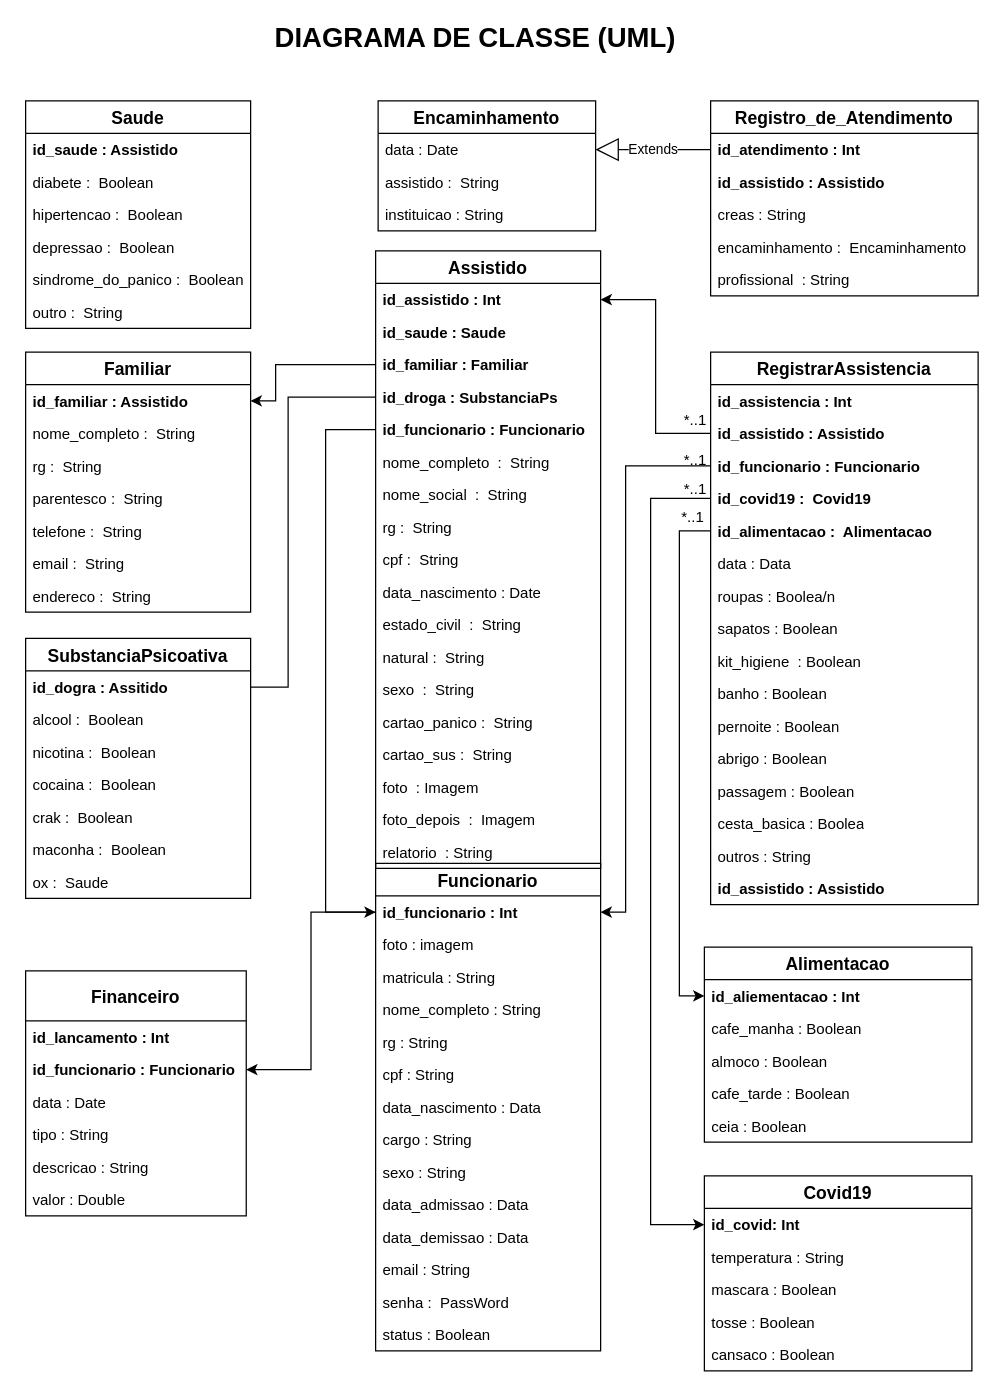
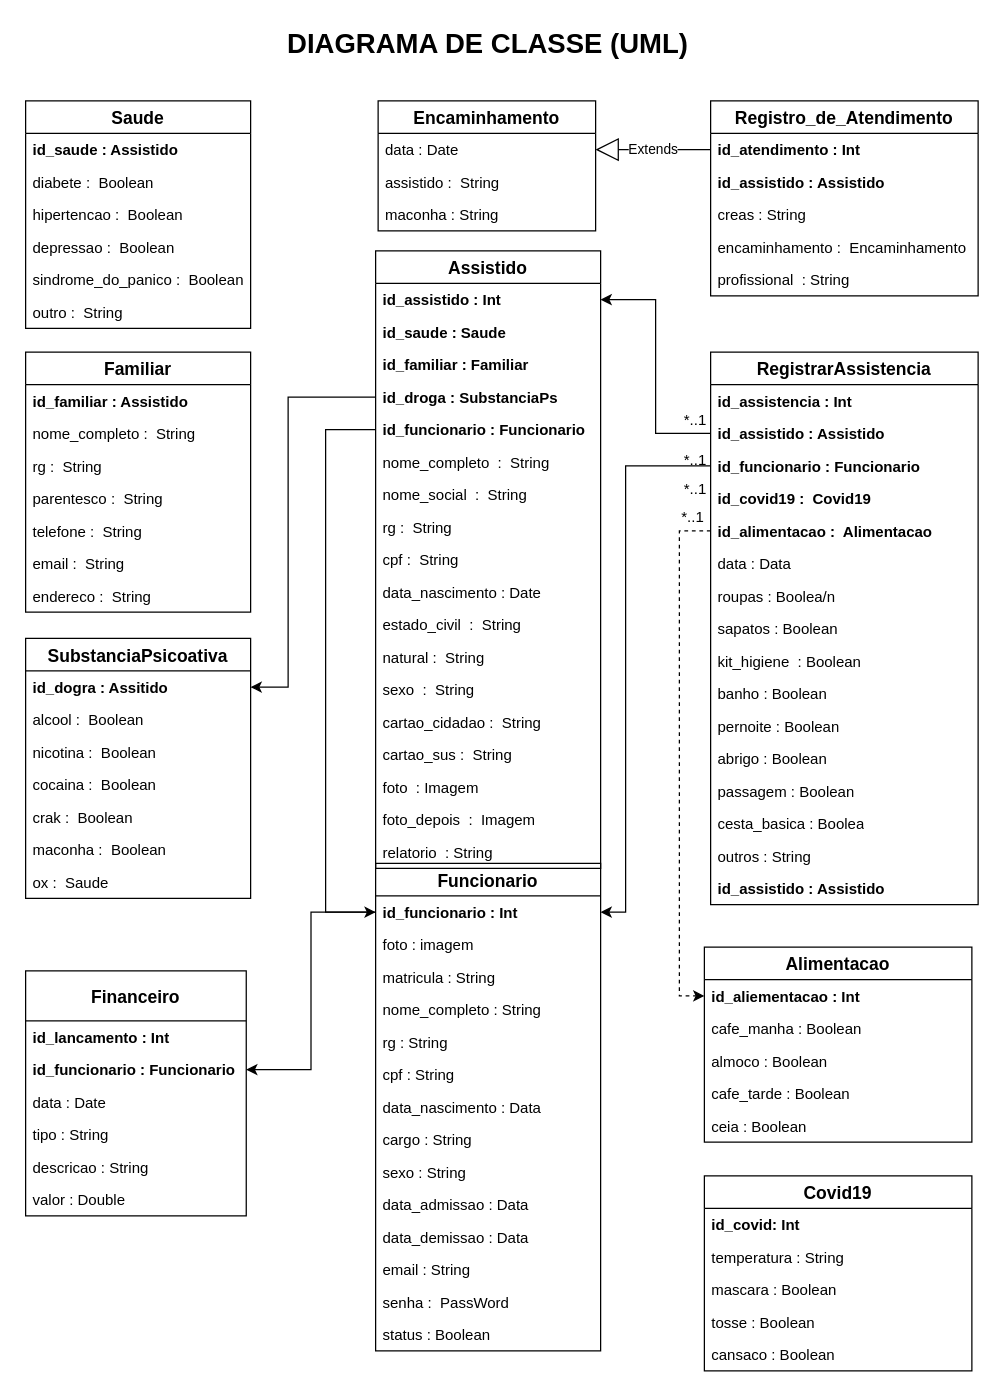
node "DIAGRAMA DE CLASSE (UML)": moved (476, 38) -> (488, 44)
node "instituicao : String": label "instituicao : String" -> "maconha : String"
edge "id_familiar : Familiar" -> "id_familiar : Assistido": removed
edge "id_droga : SubstanciaPs" -- "id_dogra : Assitido": arrowhead none -> classic
node "cartao_panico : String": label "cartao_panico : String" -> "cartao_cidadao : String"
edge "id_alimentacao : Alimentacao" -> "id_aliementacao : Int": style solid -> dashed
edge "id_covid19 : Covid19" -> "id_covid: Int": removed
